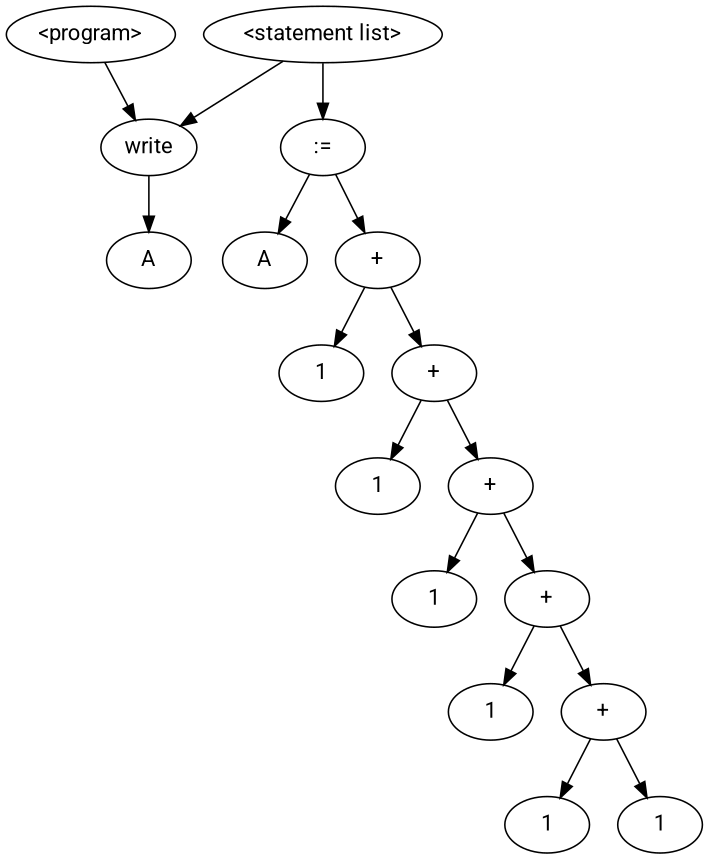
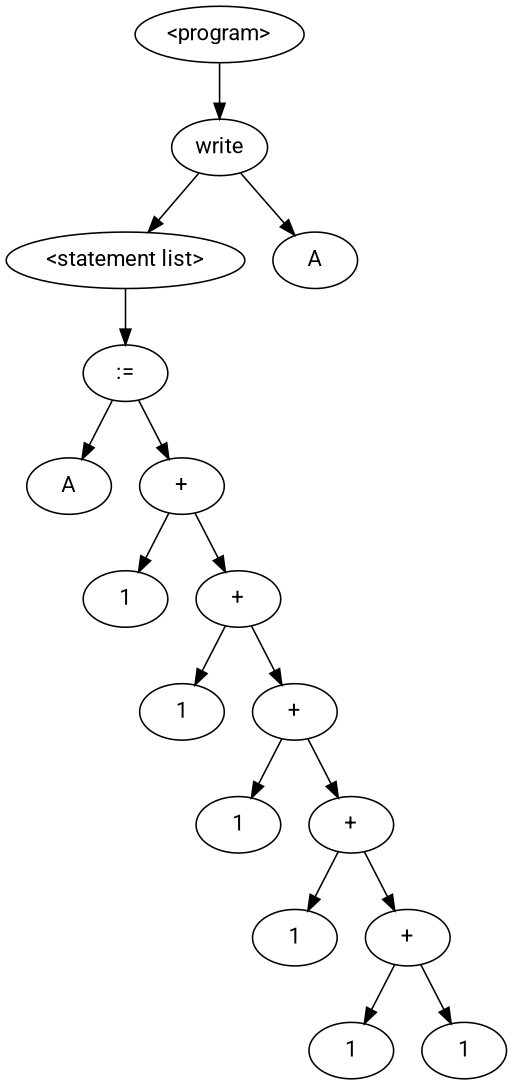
edge "<statement list>" -> "write": reversed
